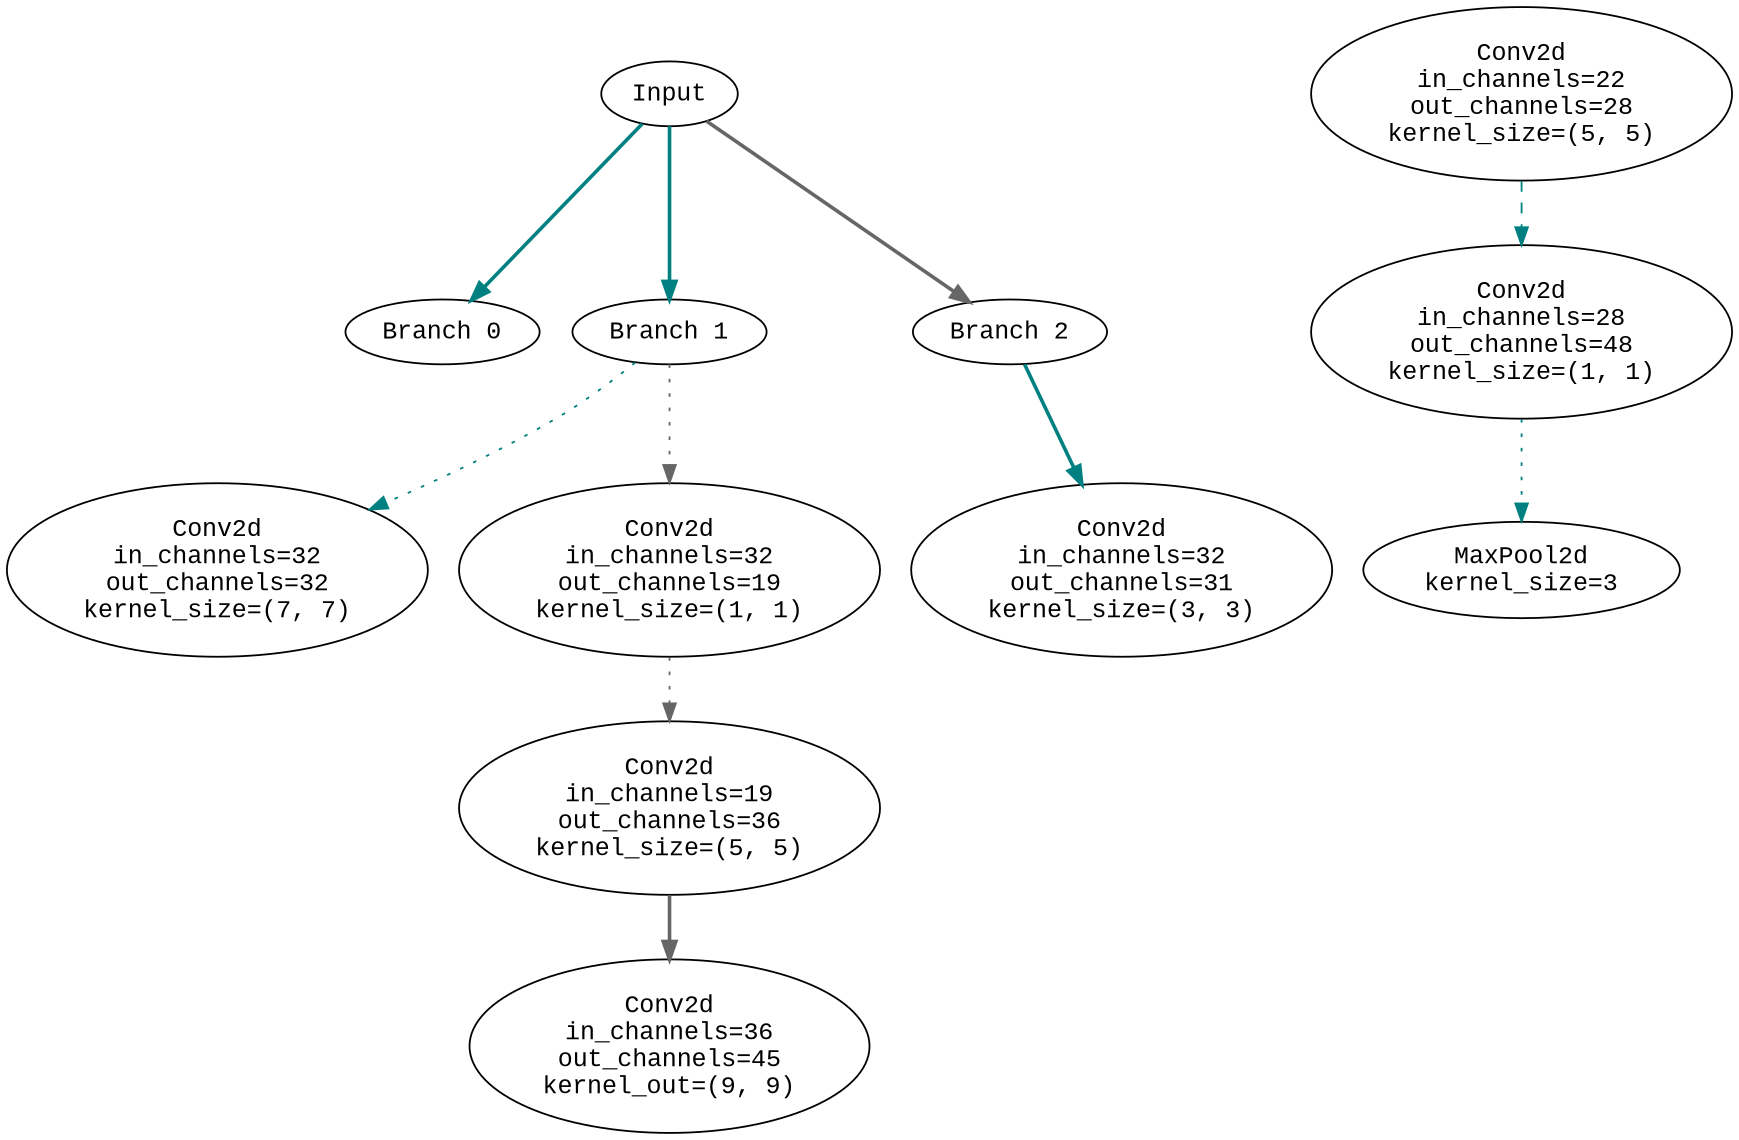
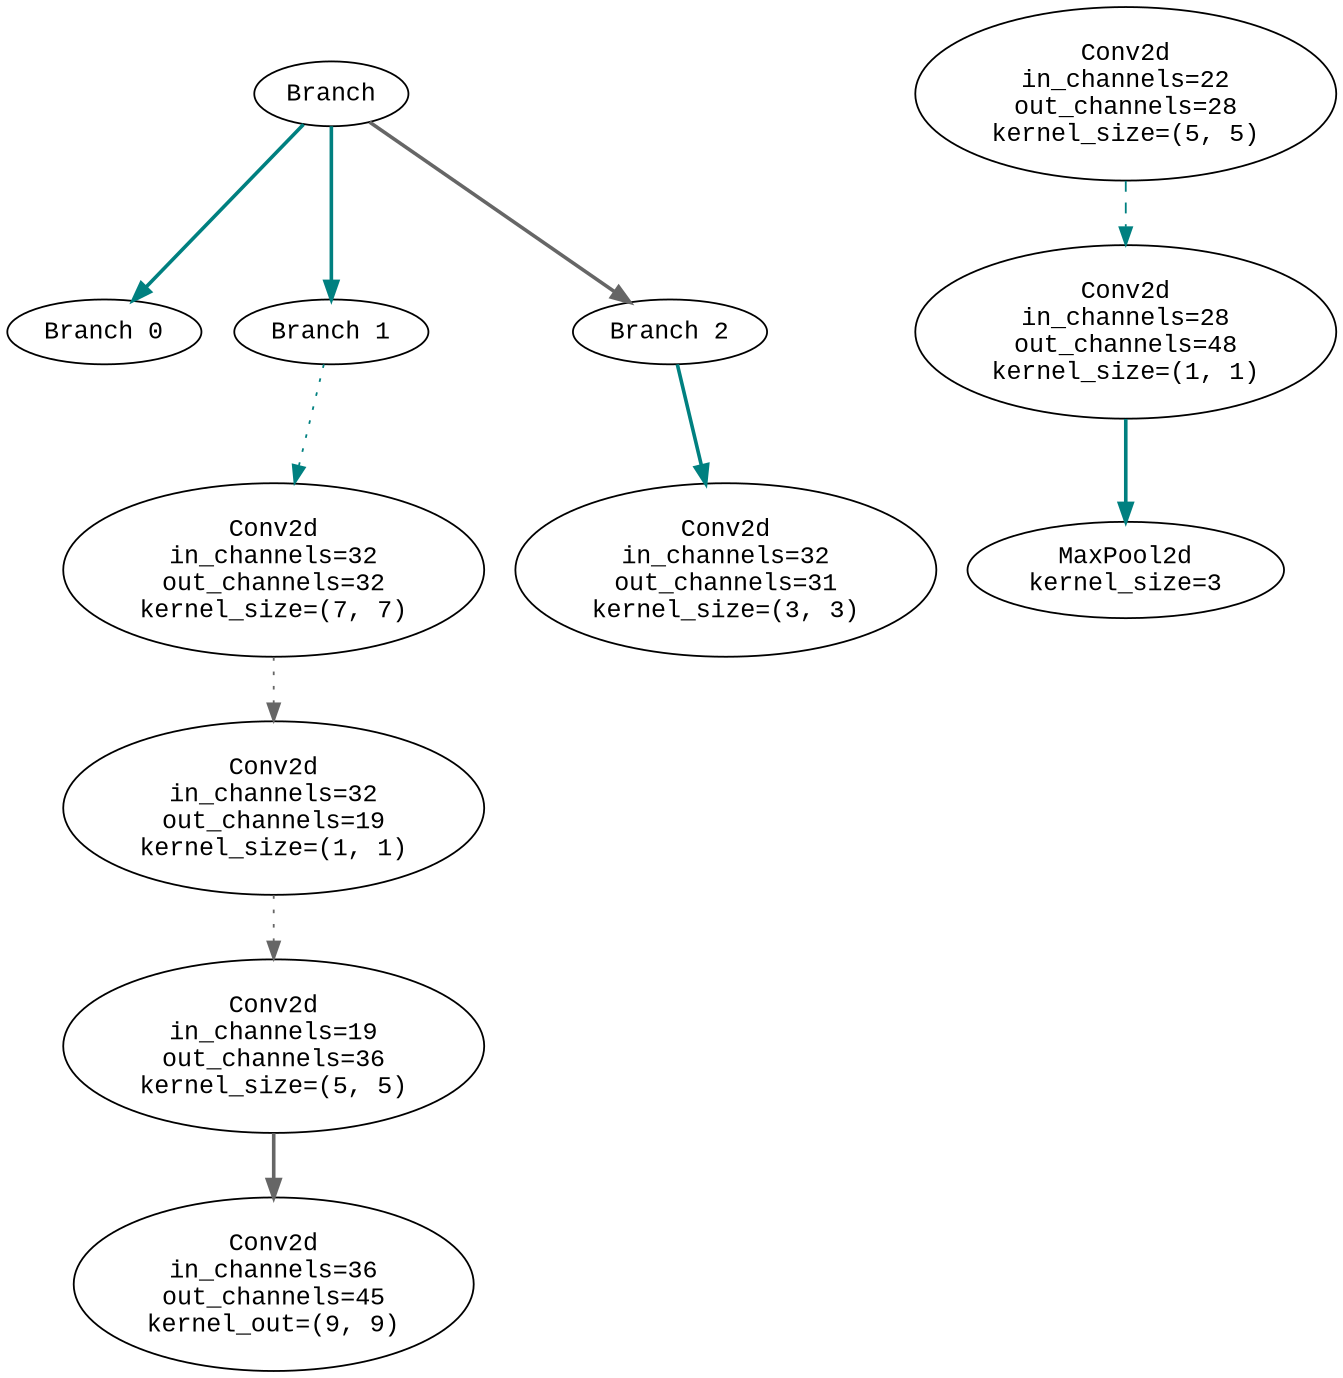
node "Input": label "Input" -> "Branch"
edge "Branch 1" -> "Conv2d in_channels=32 out_channels=19 kernel_size=(1, 1)": now "Conv2d in_channels=32 out_channels=32 kernel_size=(7, 7)" -> "Conv2d in_channels=32 out_channels=19 kernel_size=(1, 1)"
edge "Conv2d in_channels=28 out_channels=48 kernel_size=(1, 1)" -> "MaxPool2d kernel_size=3": style dotted -> bold
